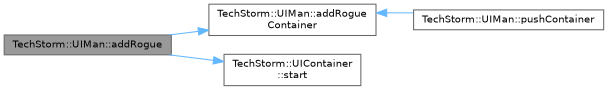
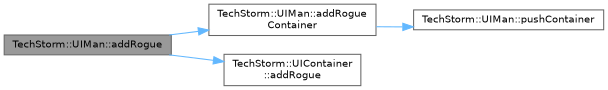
edge "TechStorm::UIMan::pushContainer" -> "TechStorm::UIMan::addRogue Container": reversed
node "TechStorm::UIContainer ::start": label "TechStorm::UIContainer ::start" -> "TechStorm::UIContainer ::addRogue"
